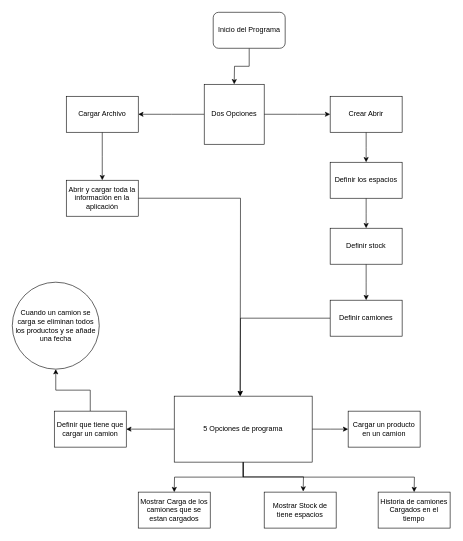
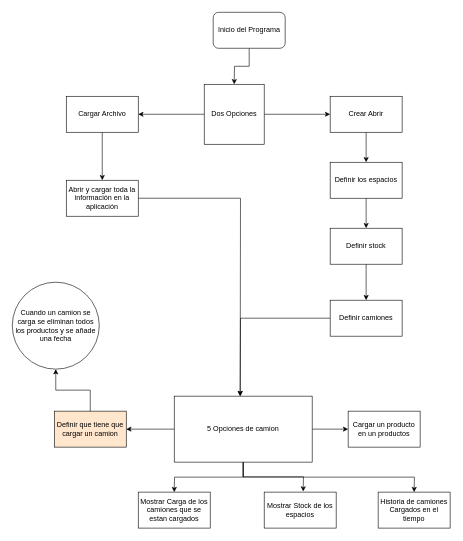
node "Definir que tiene que cargar un camion": fillcolor #ffffff -> #ffe6cc
node "5 Opciones de programa": label "5 Opciones de programa" -> "5 Opciones de camion"
node "Cargar un producto en un camion": label "Cargar un producto en un camion" -> "Cargar un producto en un productos"
node "Mostrar Stock de tiene espacios": label "Mostrar Stock de tiene espacios" -> "Mostrar Stock de los espacios"
